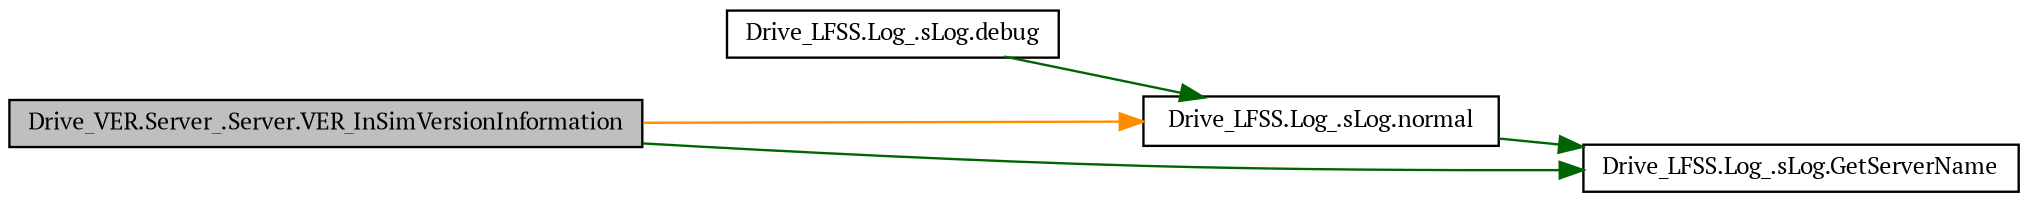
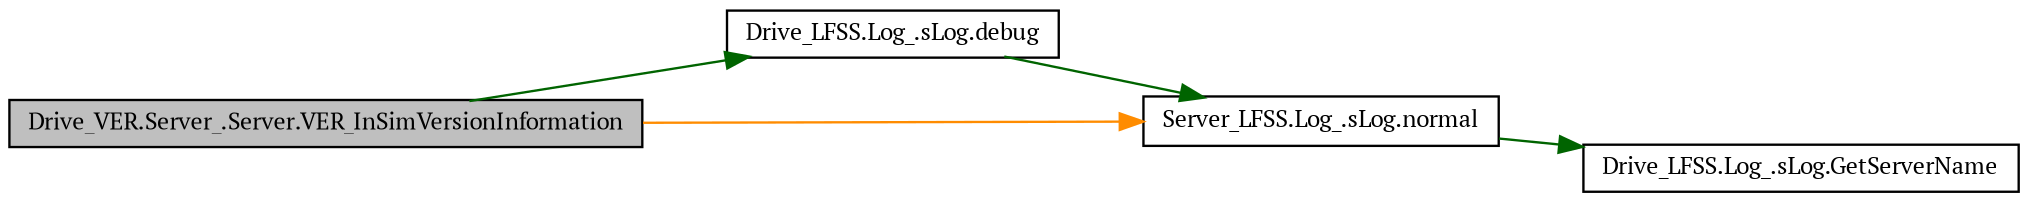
node "Drive_LFSS.Log_.sLog.normal": label "Drive_LFSS.Log_.sLog.normal" -> "Server_LFSS.Log_.sLog.normal"
edge "Drive_VER.Server_.Server.VER_InSimVersionInformation" -> "Drive_LFSS.Log_.sLog.GetServerName": now "Drive_VER.Server_.Server.VER_InSimVersionInformation" -> "Drive_LFSS.Log_.sLog.debug"
